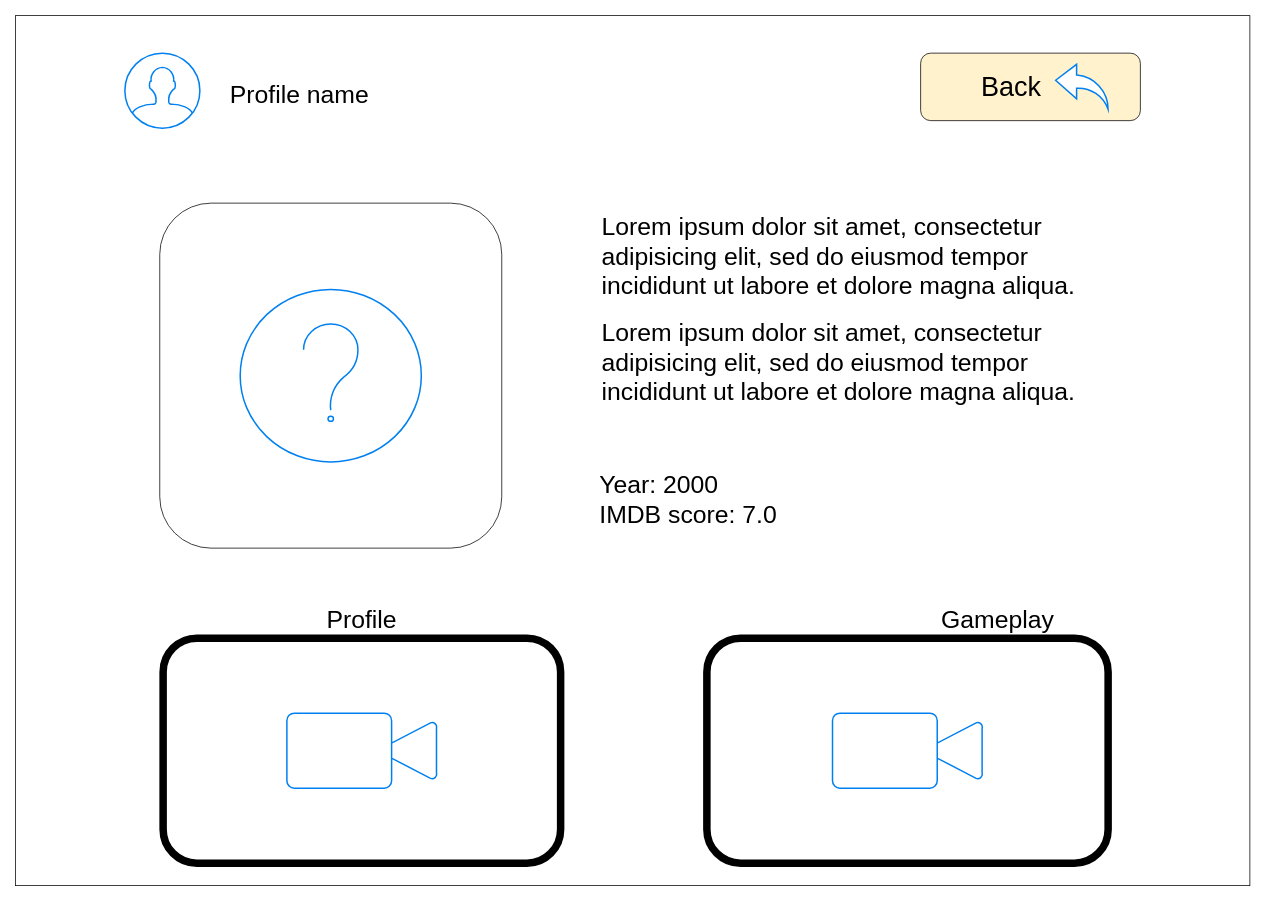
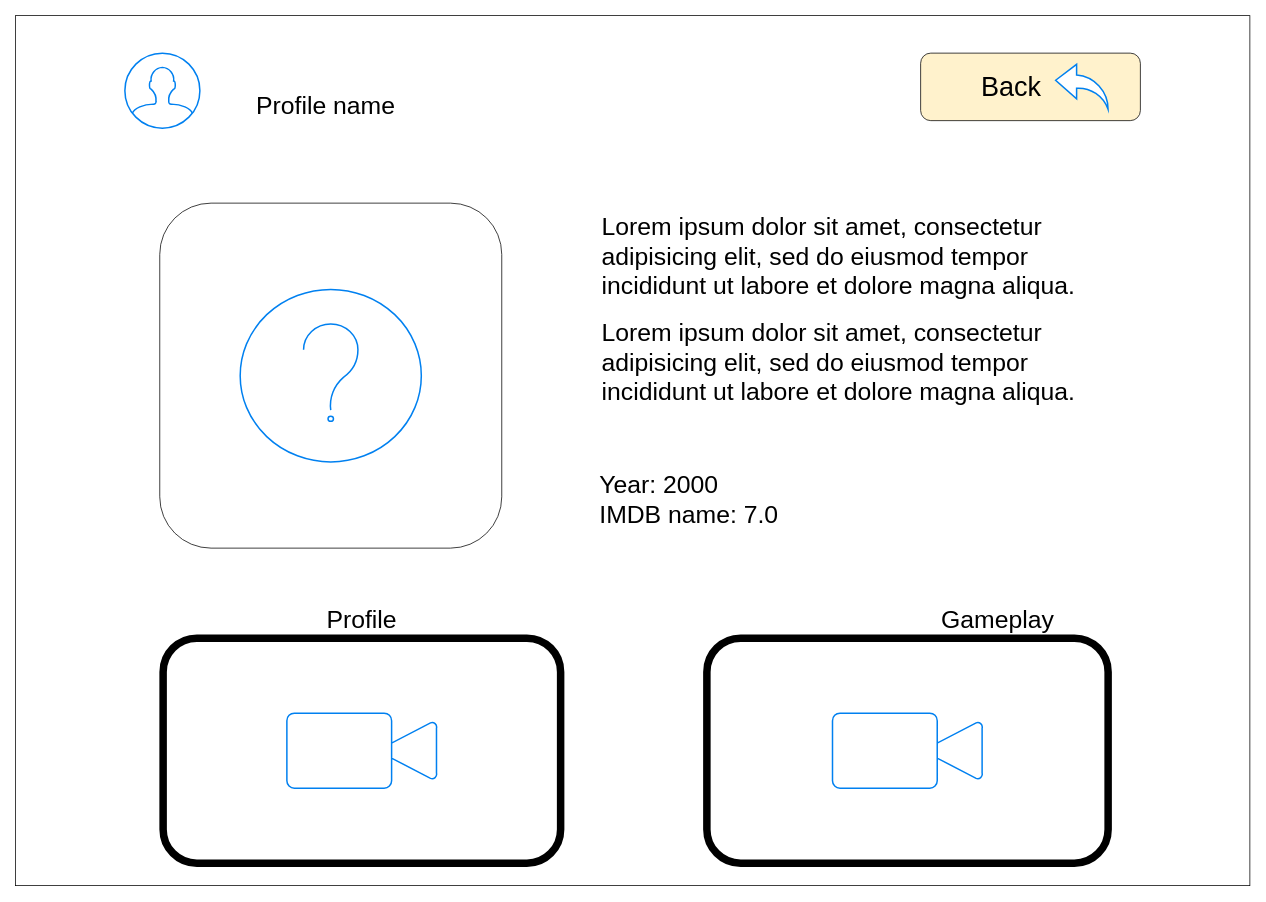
node "Profile name": moved (300, 94) -> (326, 105)
node "Year: 2000 IMDB score: 7.0": label "Year: 2000 IMDB score: 7.0" -> "Year: 2000 IMDB name: 7.0"
